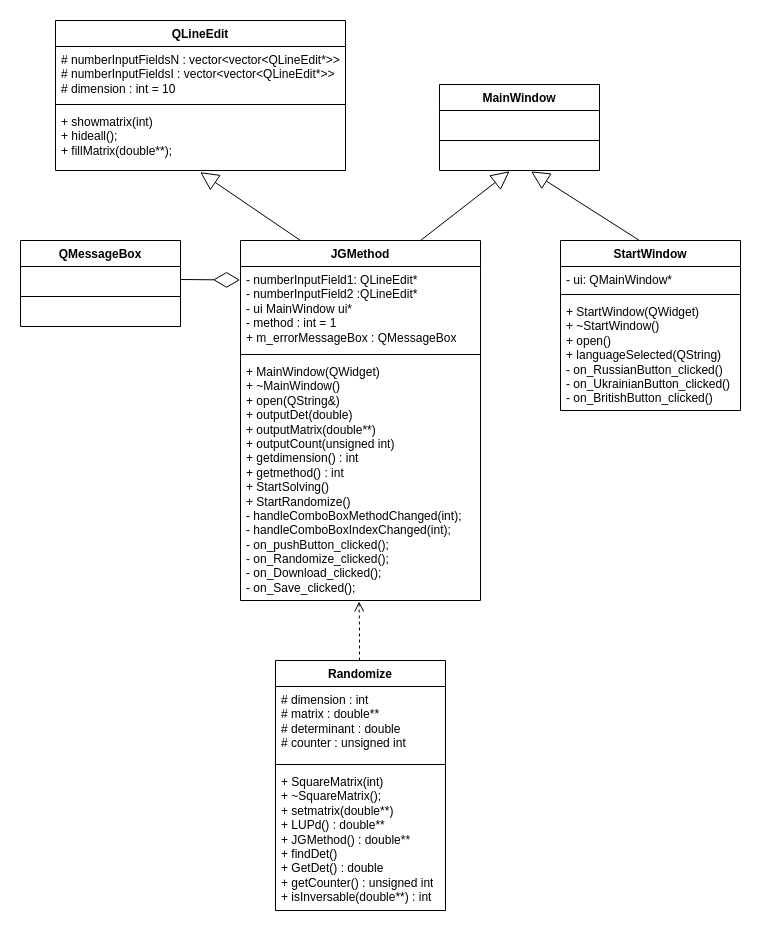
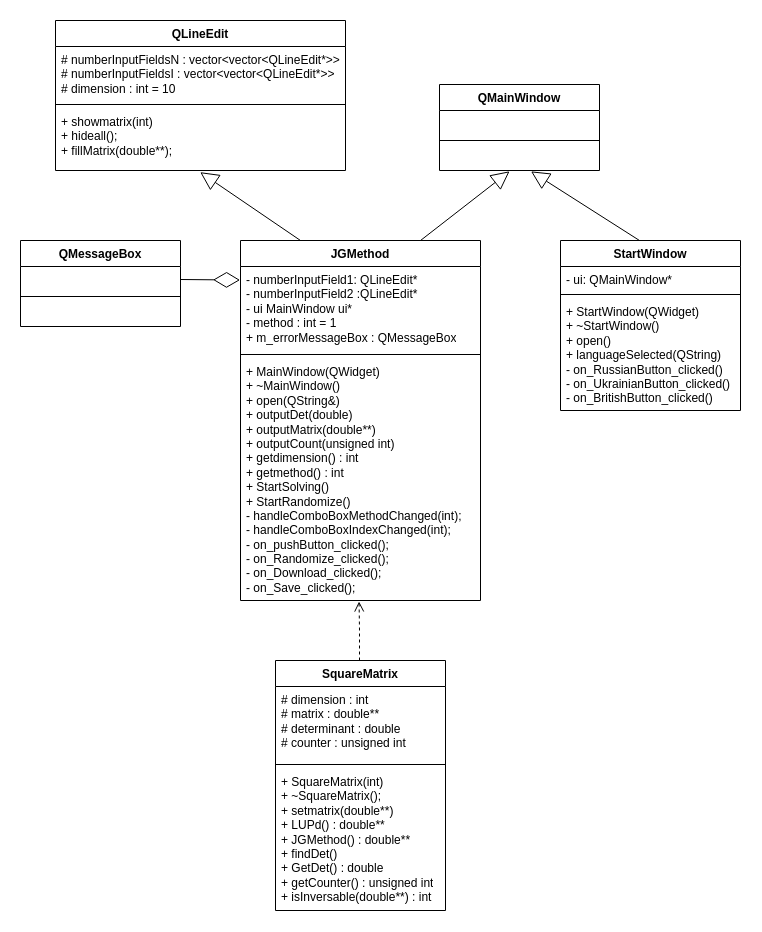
node "MainWindow": label "MainWindow" -> "QMainWindow"
node "Randomize": label "Randomize" -> "SquareMatrix"
